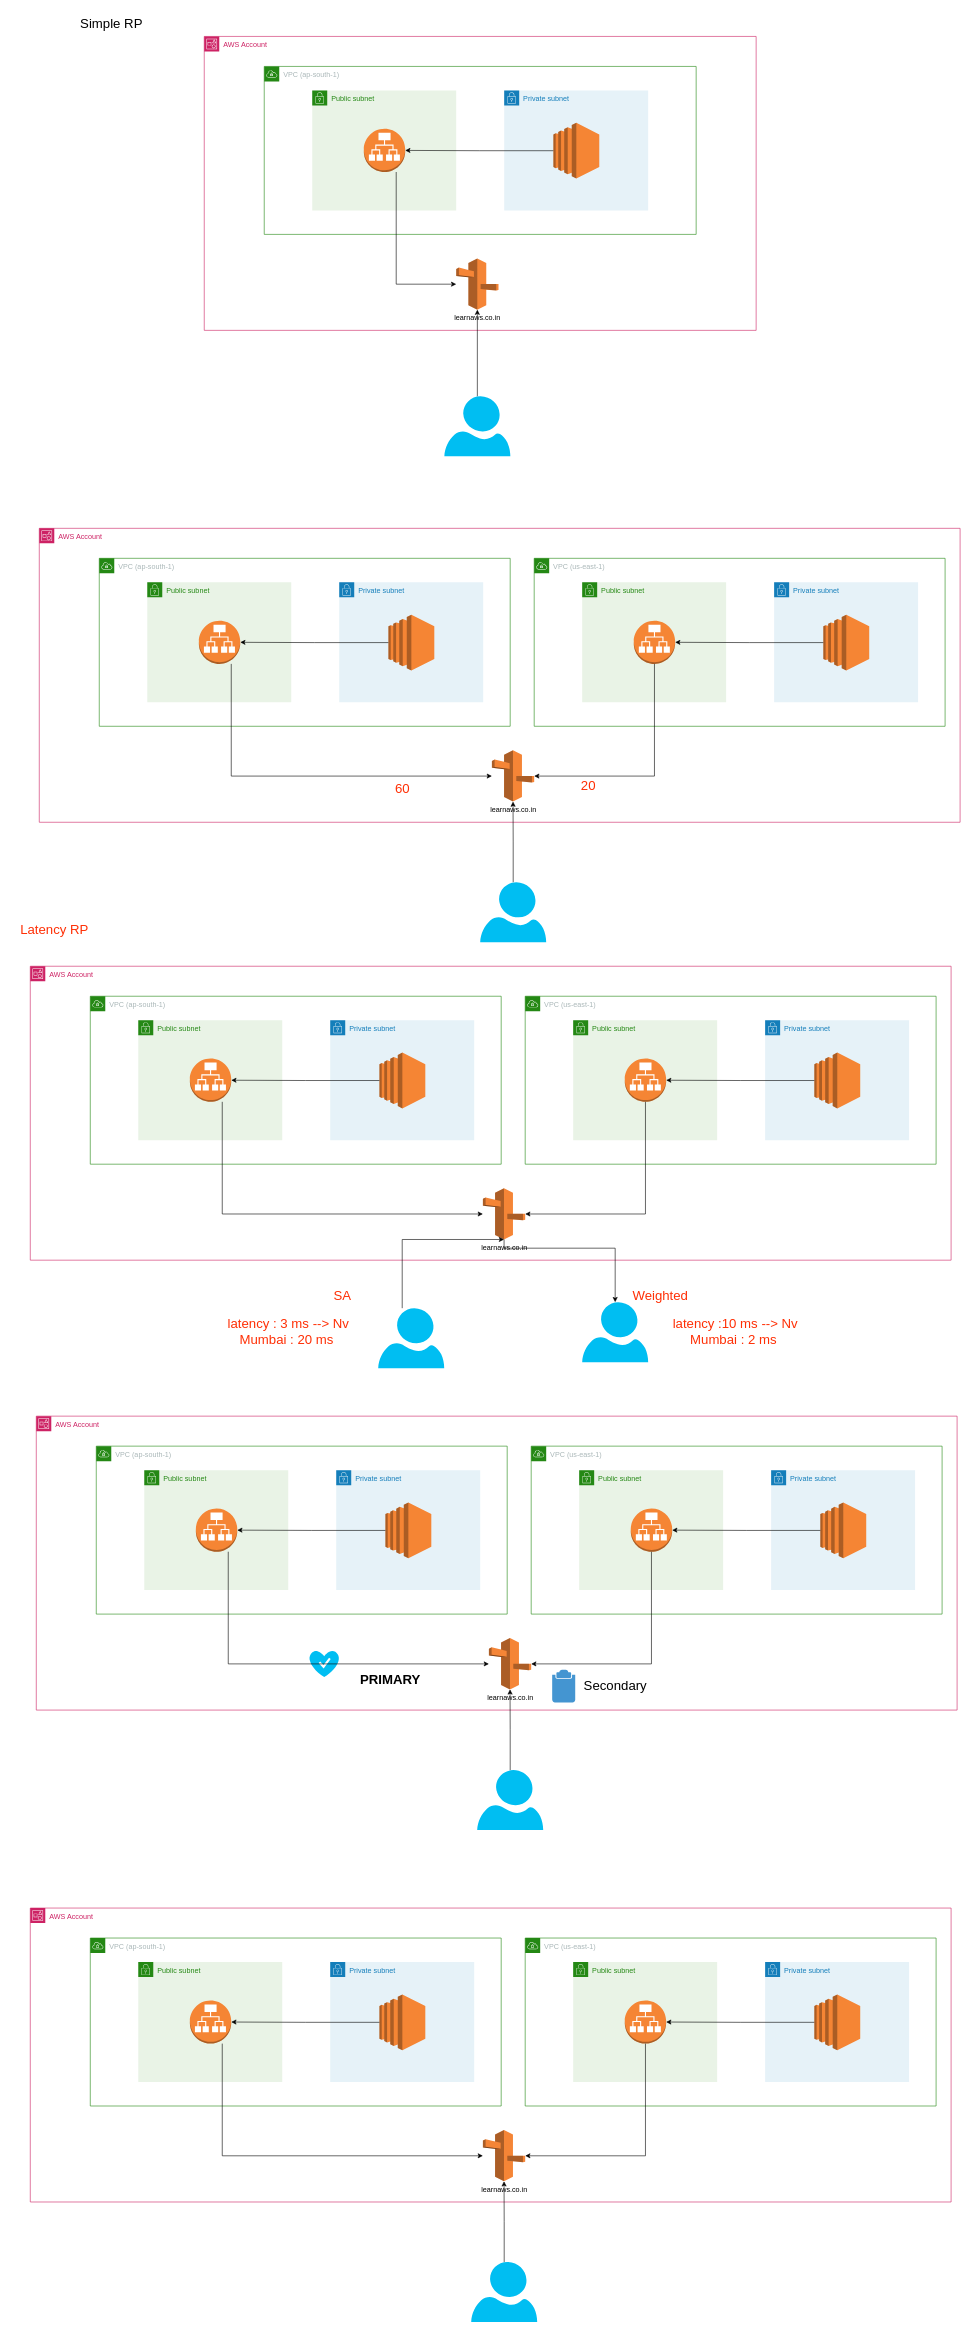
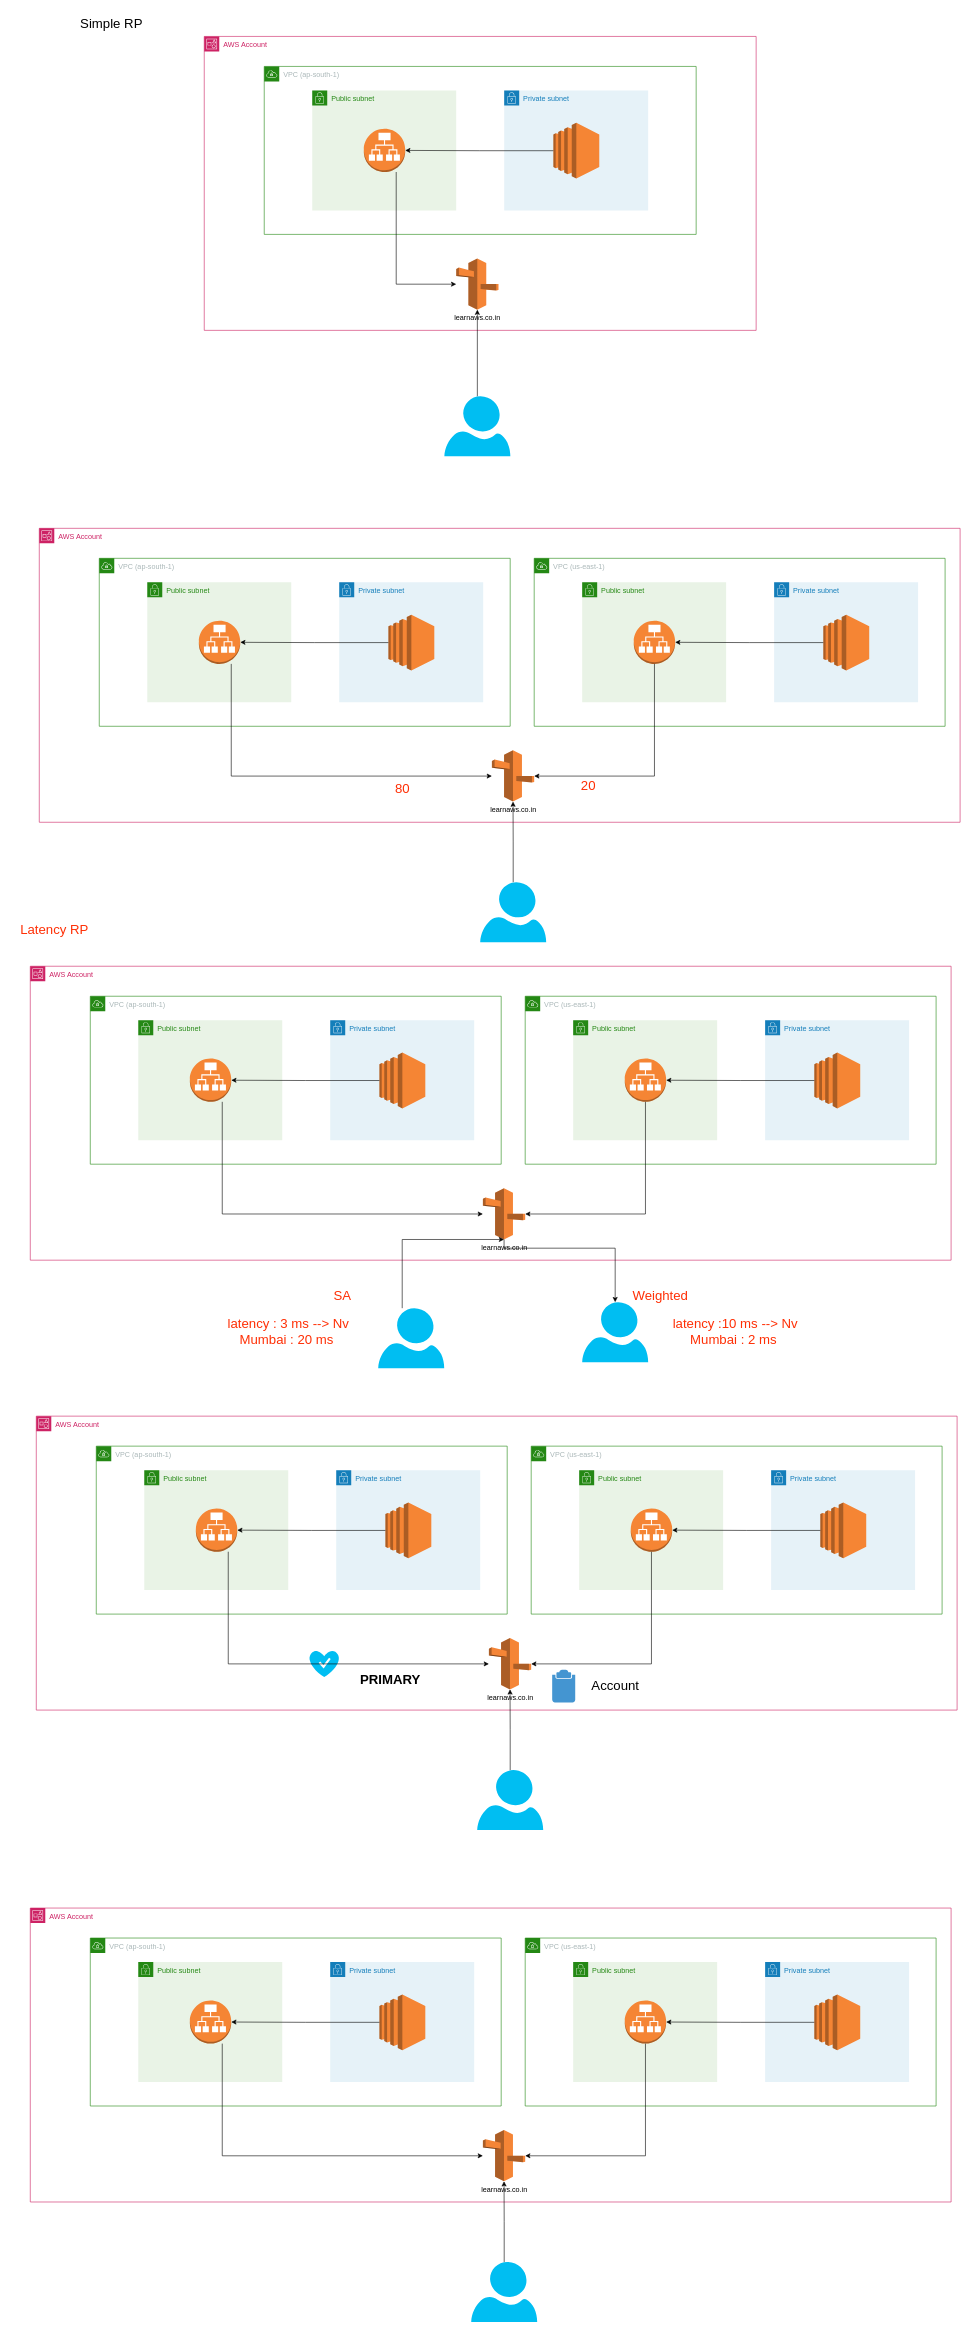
node "60": label "60" -> "80"
node "Secondary": label "Secondary" -> "Account"
